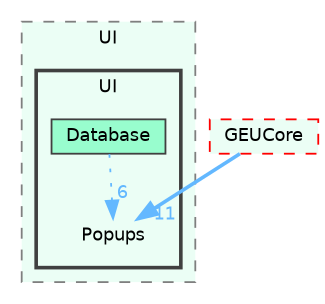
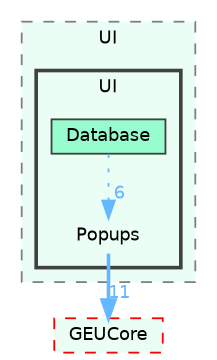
edge "GEUCore" -> "Popups": reversed
